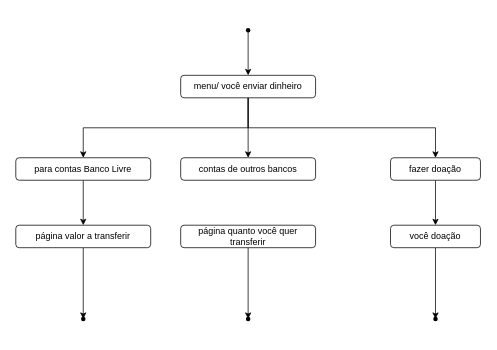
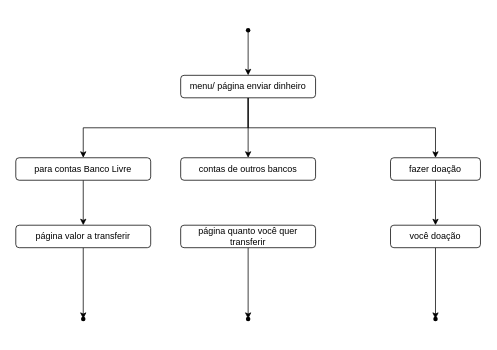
node "menu/ você enviar dinheiro": label "menu/ você enviar dinheiro" -> "menu/ página enviar dinheiro"
